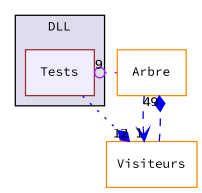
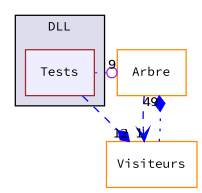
edge "Arbre" -> "Tests": reversed
edge "Tests" -> "Visiteurs": style dotted -> dashed
edge "Visiteurs" -> "Arbre": style dashed -> dotted
